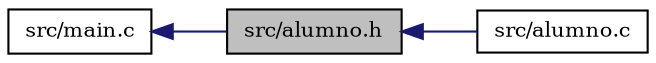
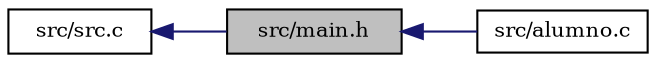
node "src/main.c": label "src/main.c" -> "src/src.c"
node "src/alumno.h": label "src/alumno.h" -> "src/main.h"
